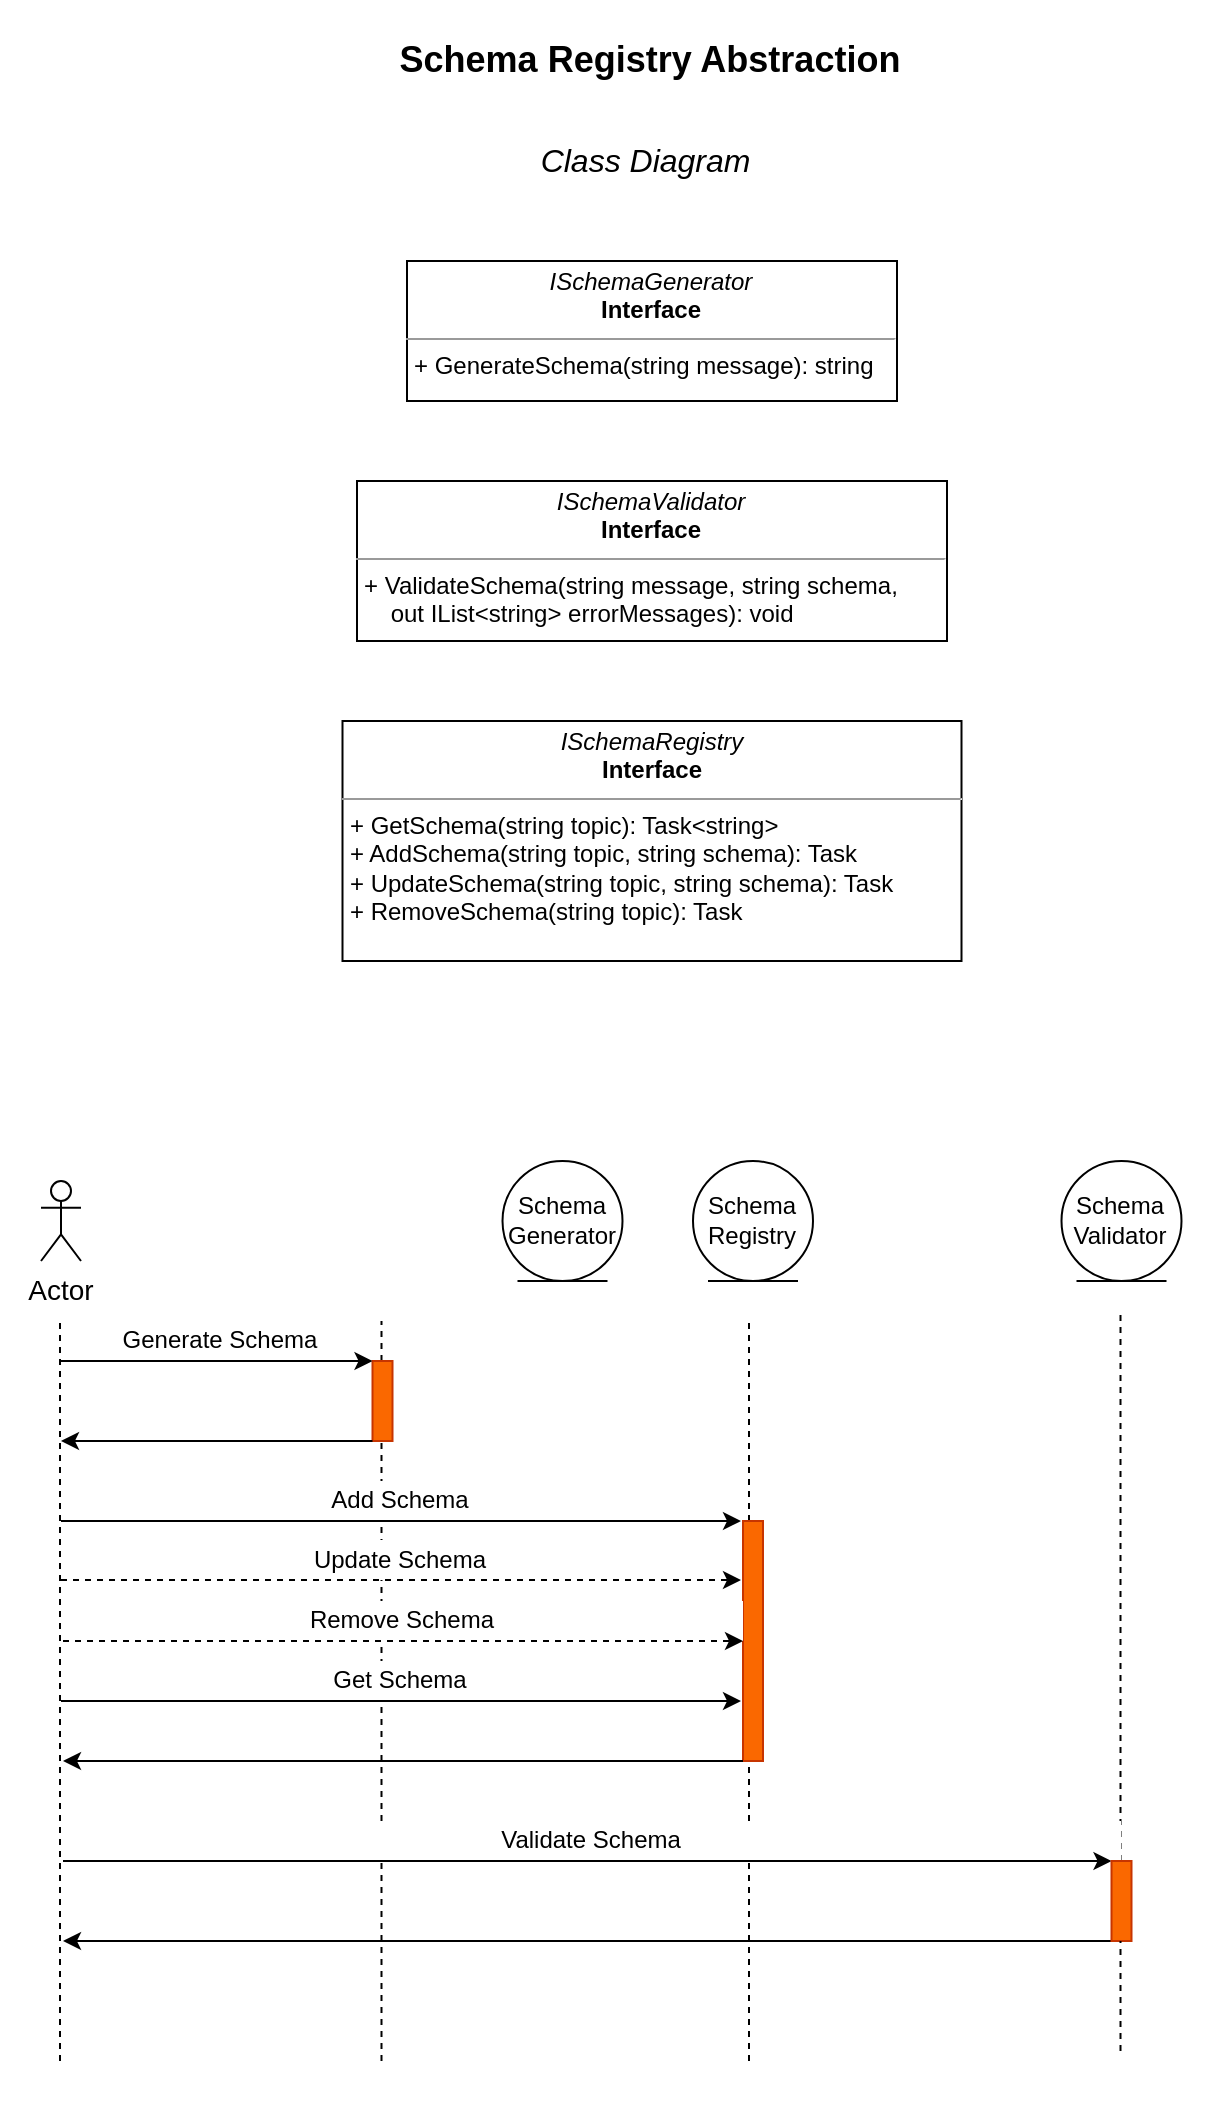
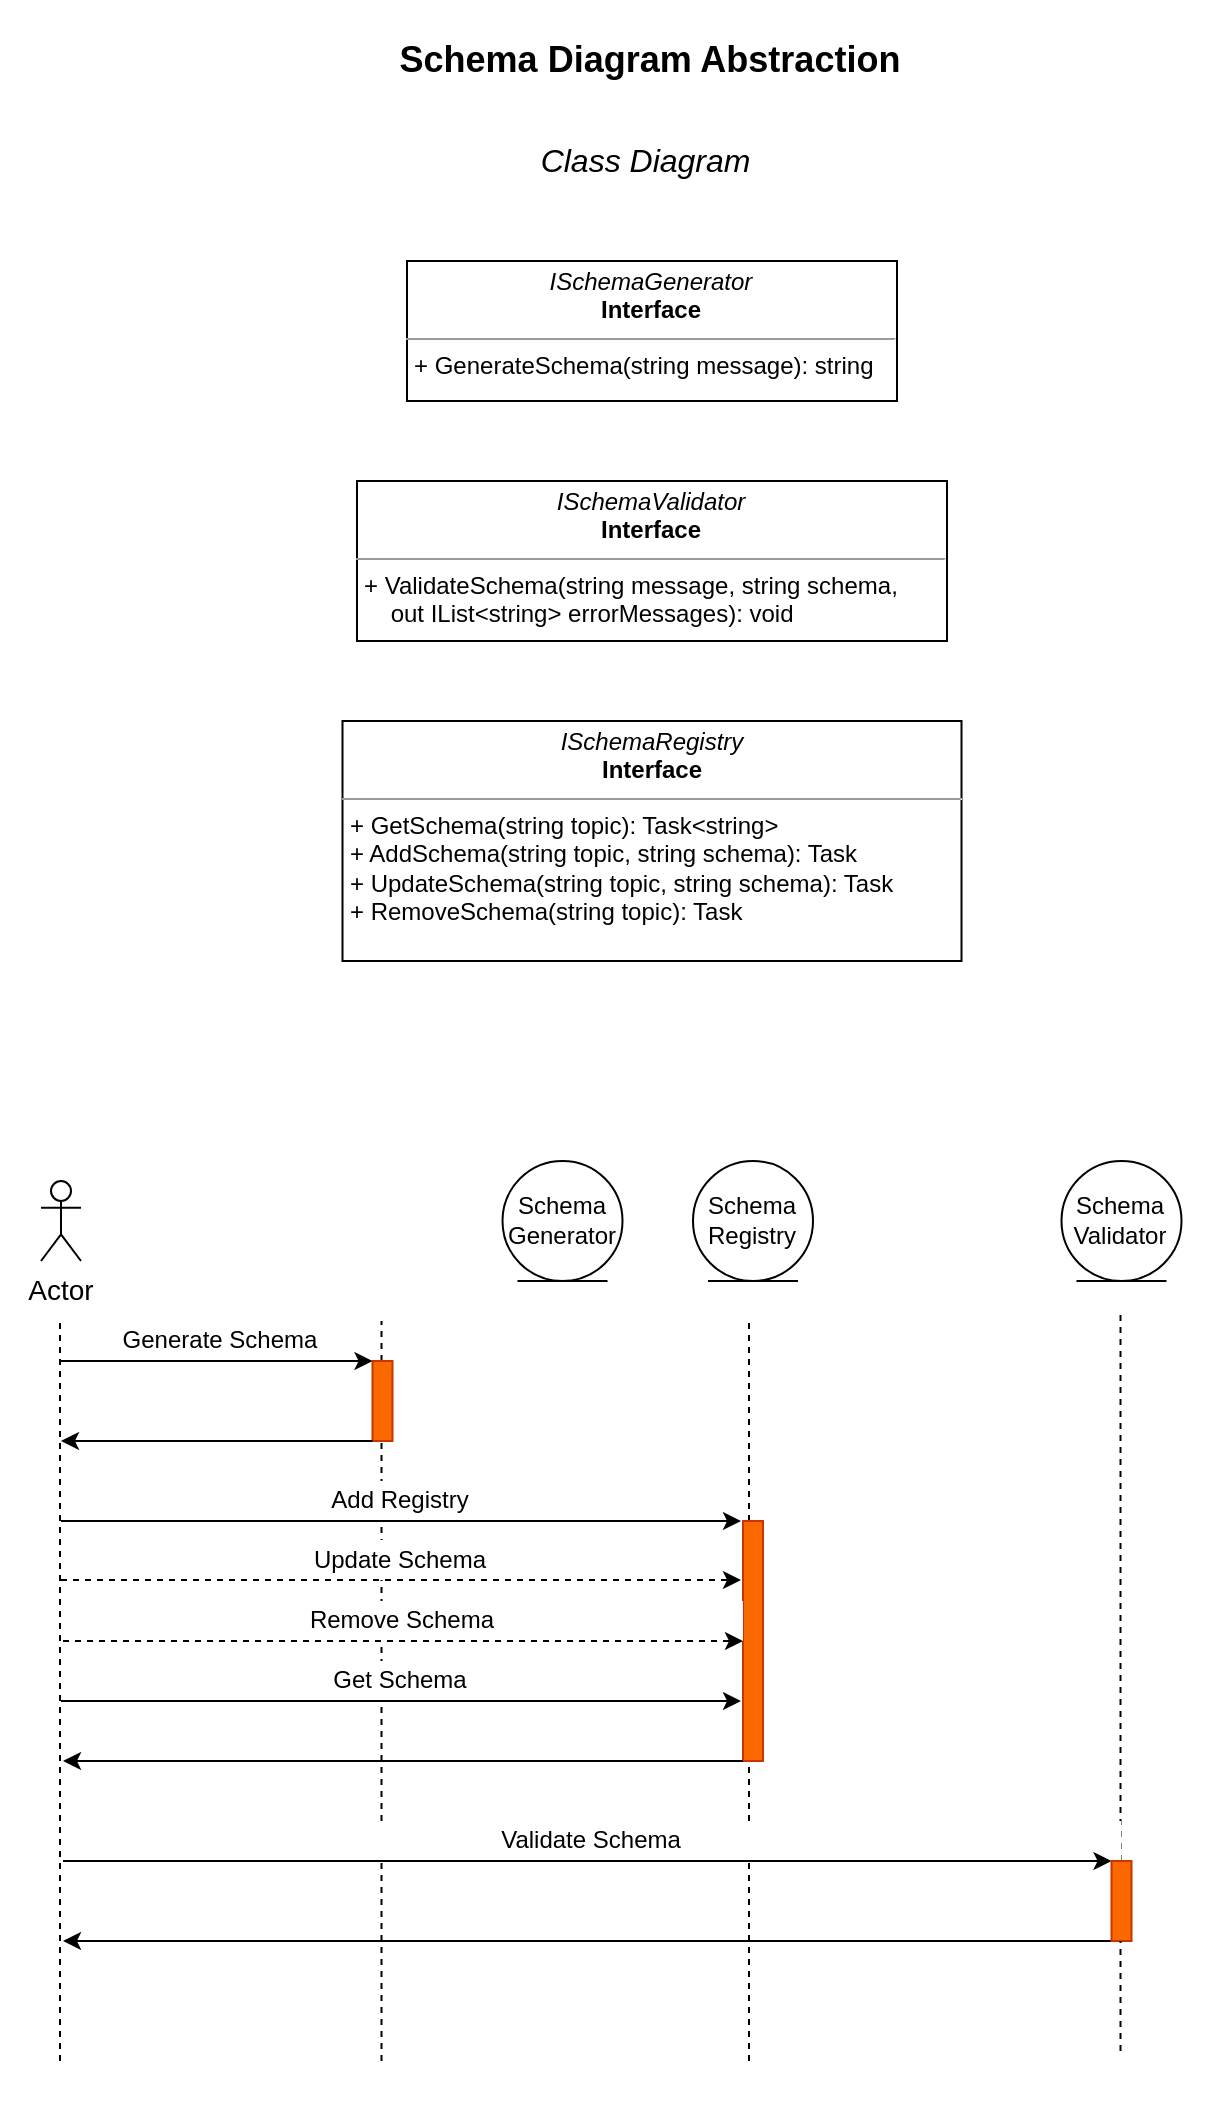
node "Schema Registry Abstraction": label "Schema Registry Abstraction" -> "Schema Diagram Abstraction"
node "Add Schema": label "Add Schema" -> "Add Registry"
